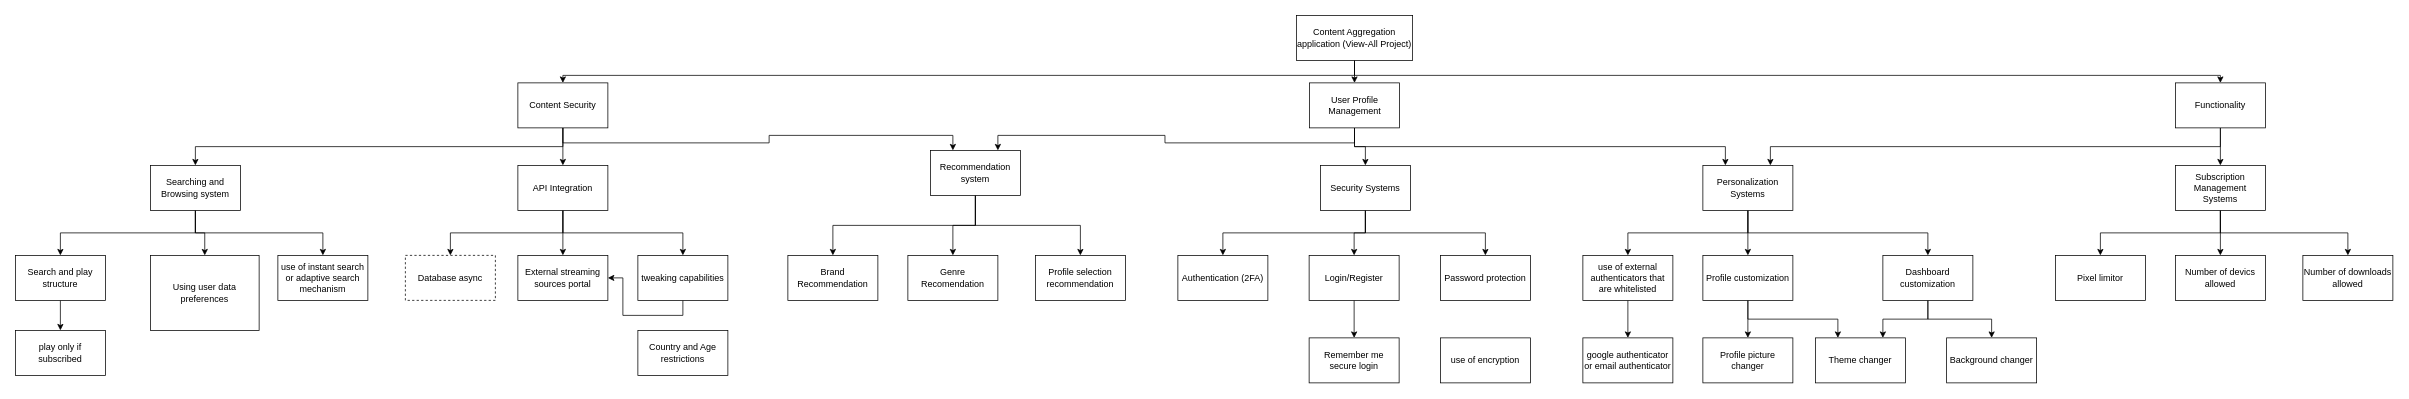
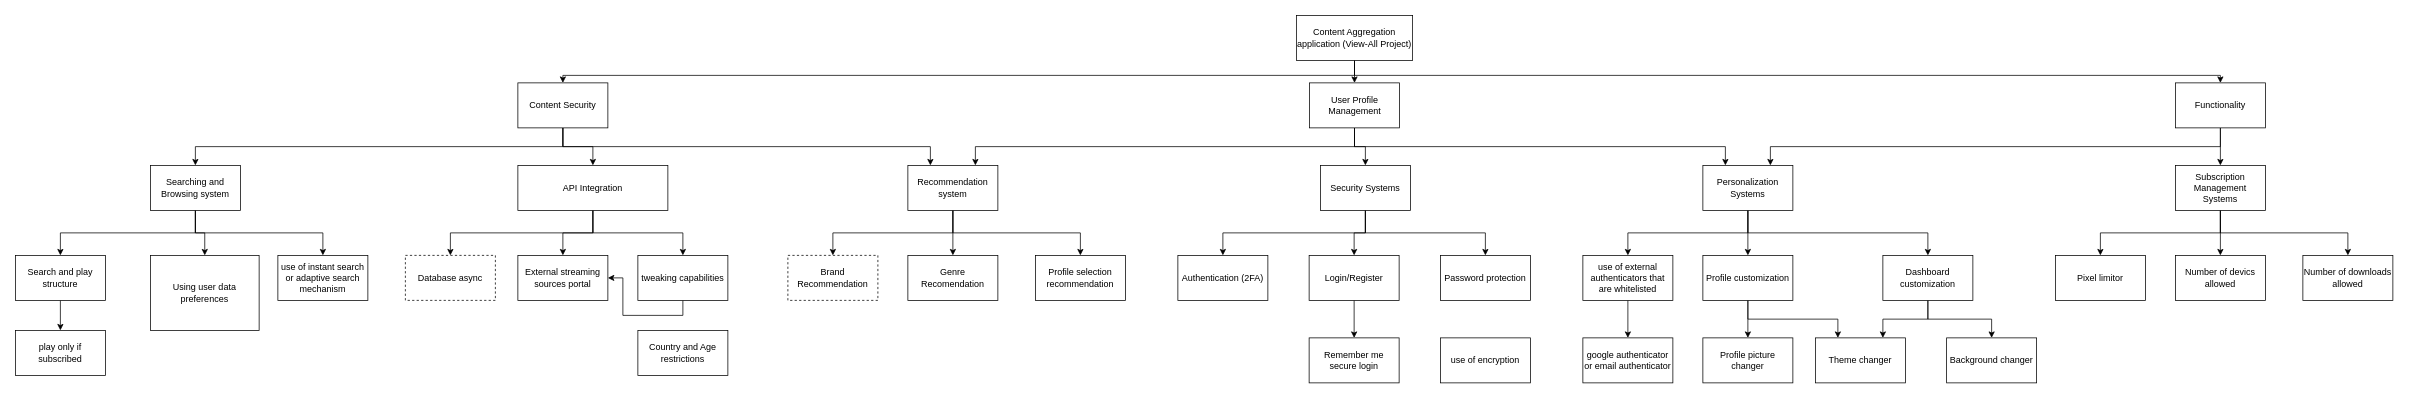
node "Recommendation system": moved (975, 173) -> (953, 188)
node "API Integration": size 90x45 -> 150x45
node "Brand Recommendation": style solid -> dashed
